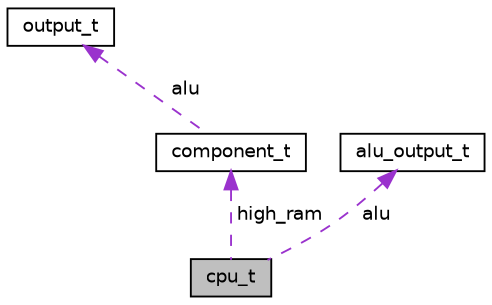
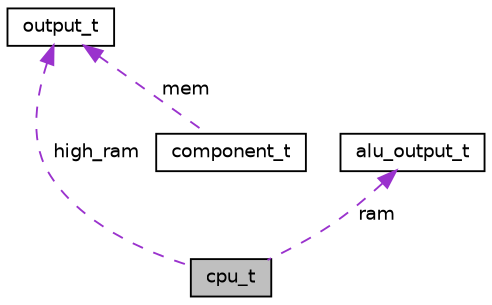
edge "component_t" -> "output_t": label " alu" -> " mem"
edge "cpu_t" -> "alu_output_t": label " alu" -> " ram"
edge "cpu_t" -> "component_t": now "cpu_t" -> "output_t"
